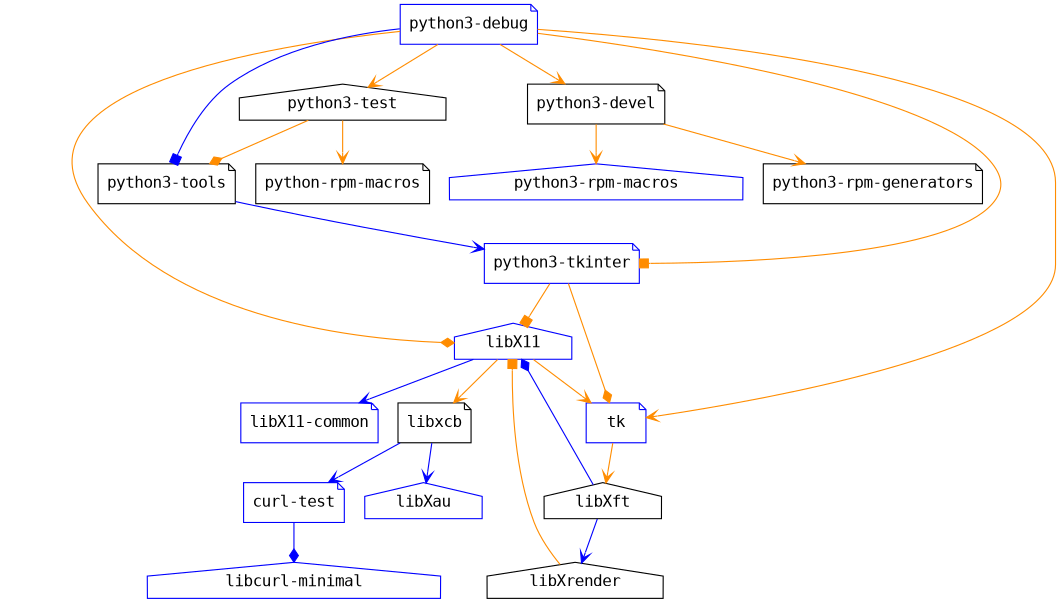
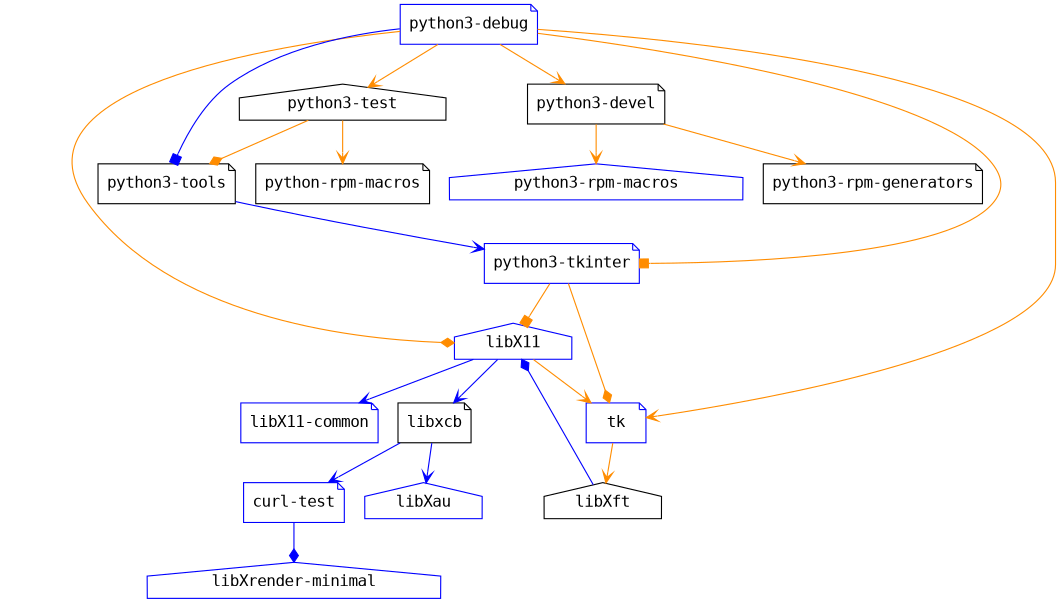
edge "libX11" -> "libxcb": color darkorange -> blue
node "libcurl-minimal": label "libcurl-minimal" -> "libXrender-minimal"
node "libXrender": removed
